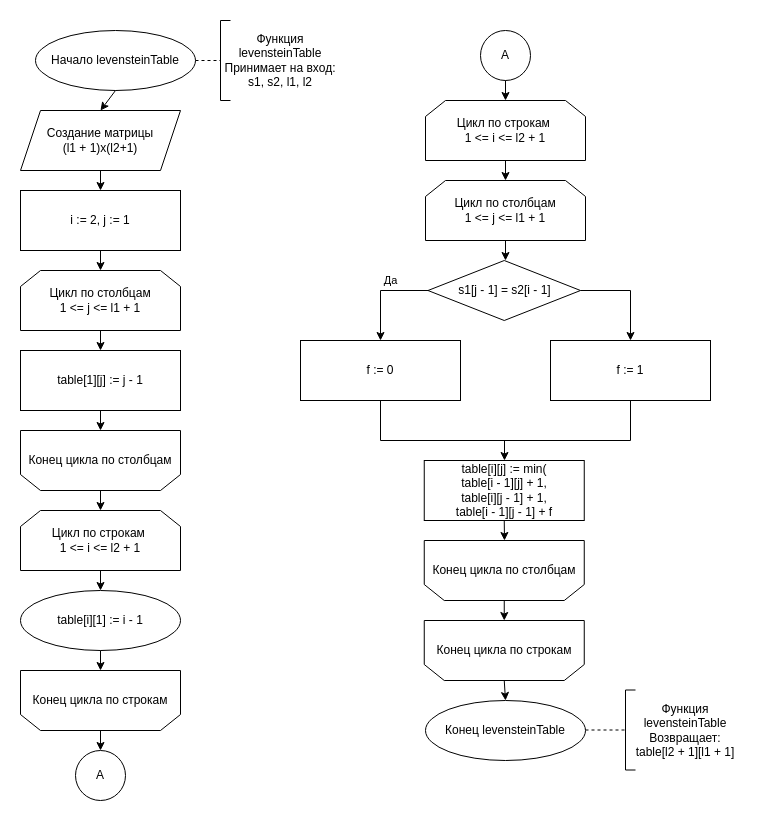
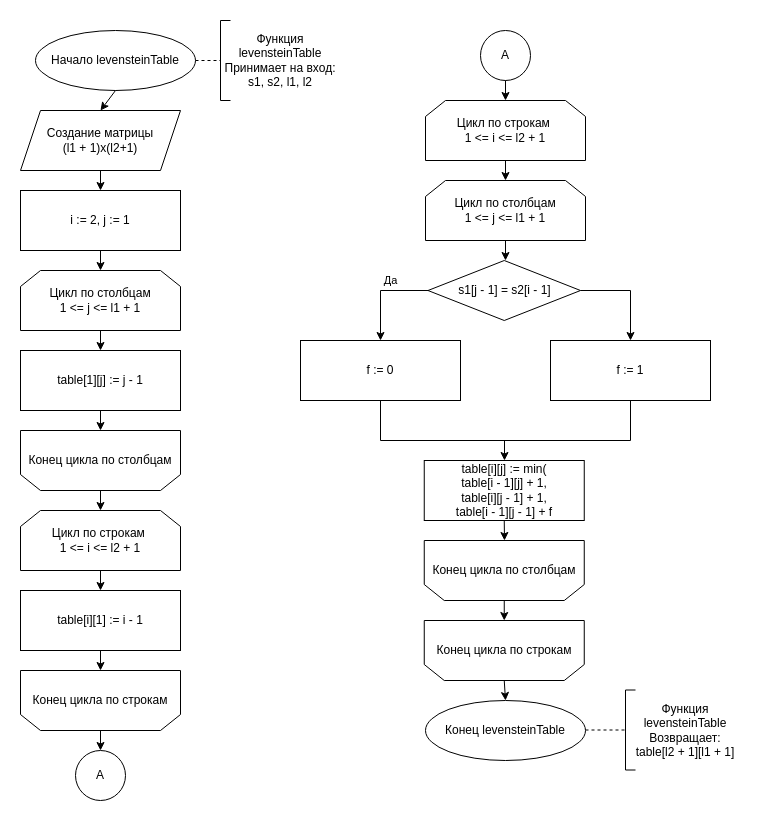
node "table[i][1] := i - 1": shape ellipse -> rectangle
